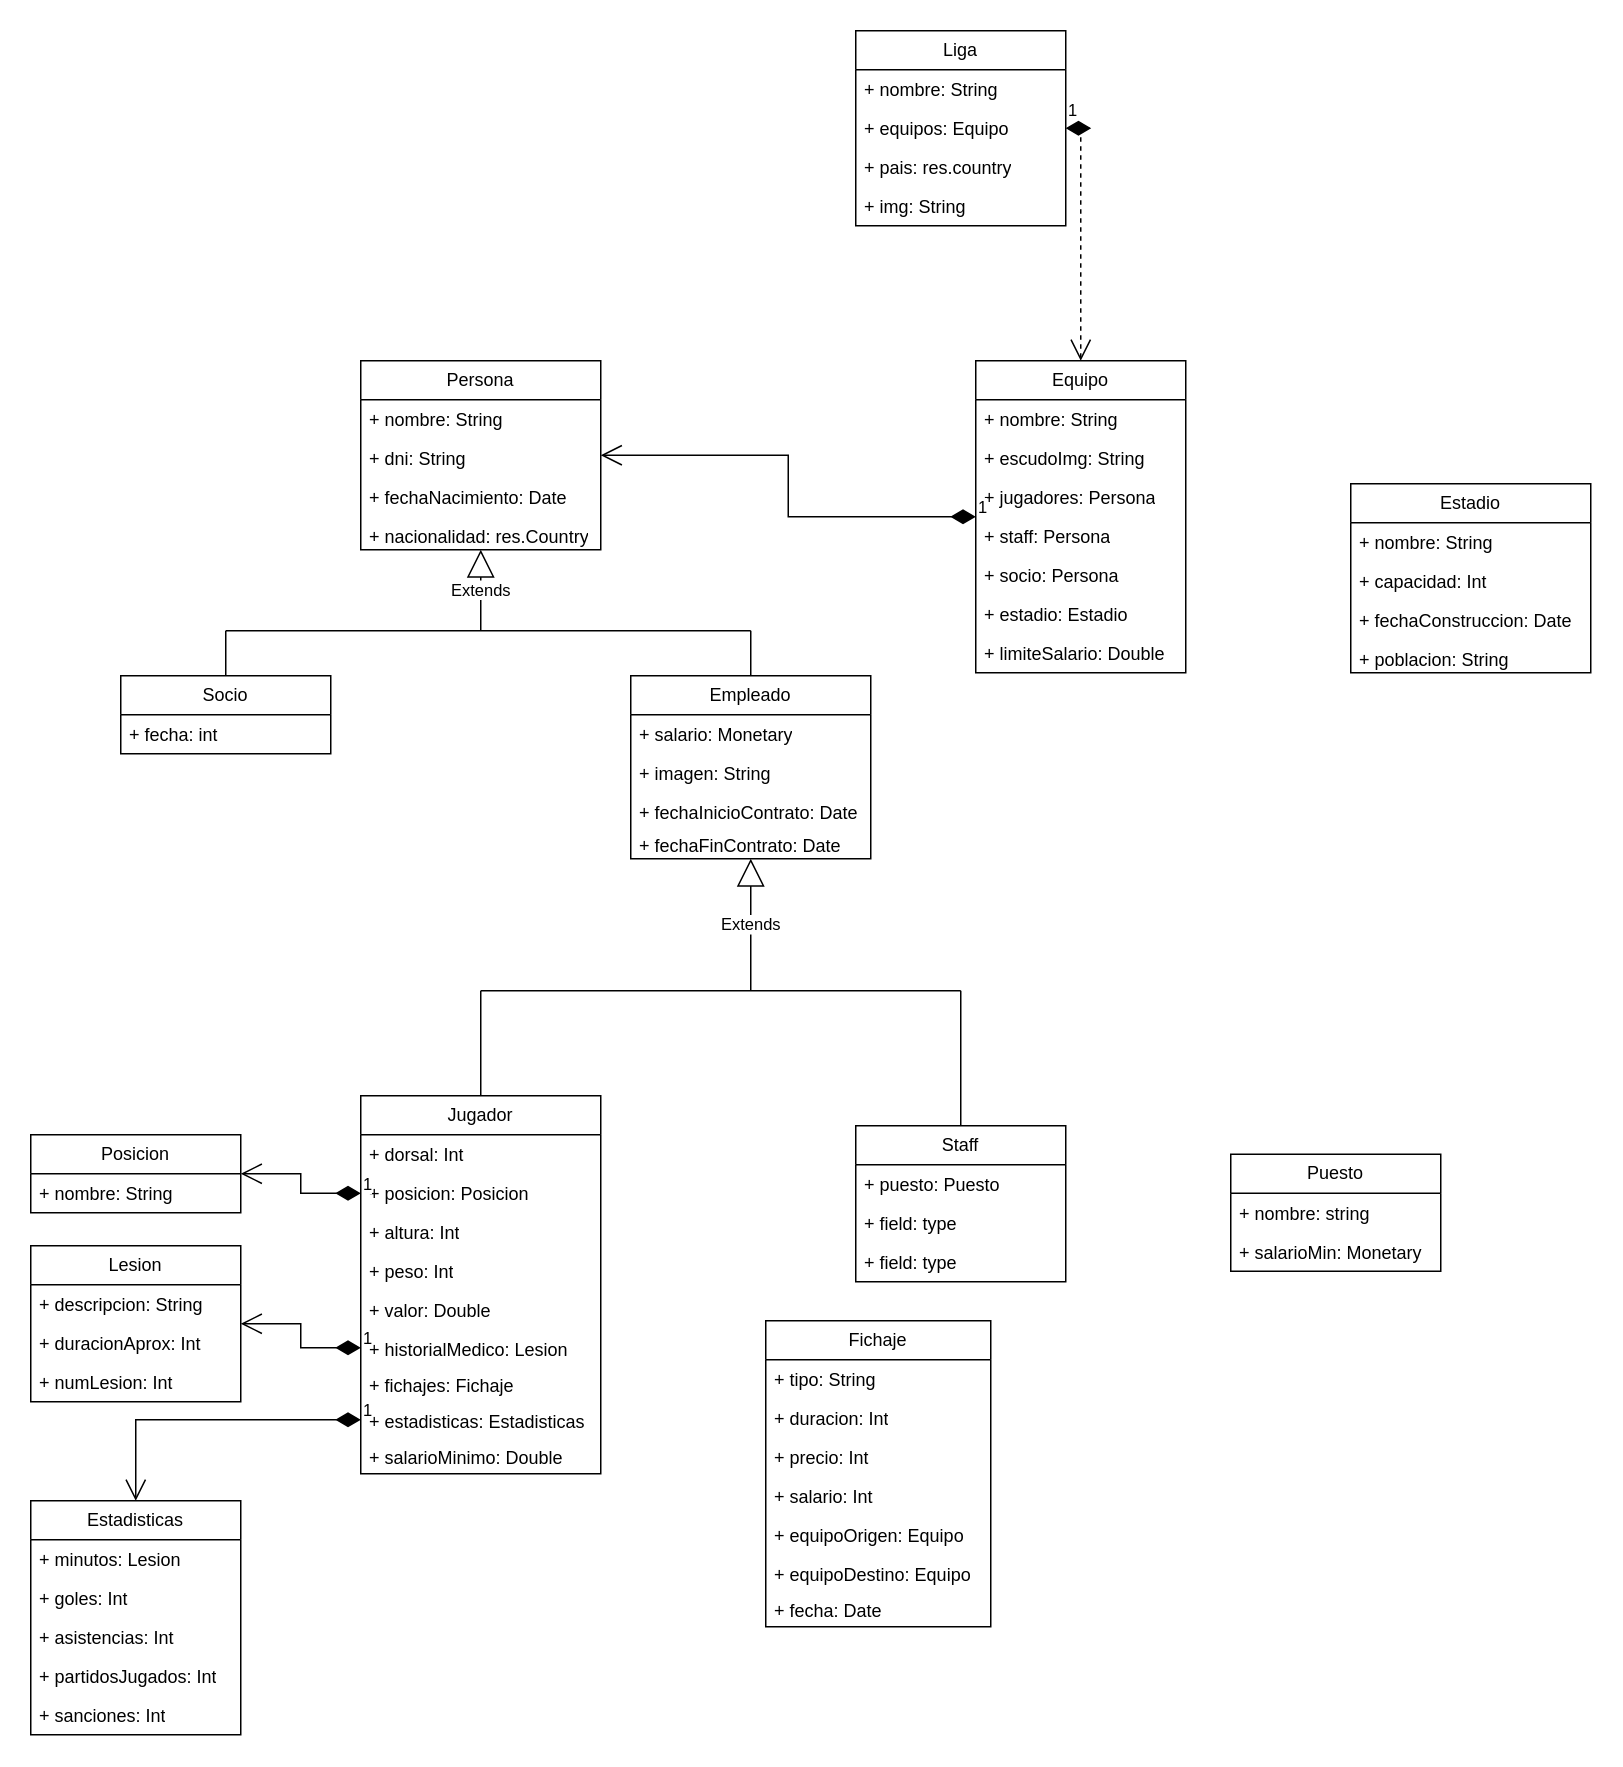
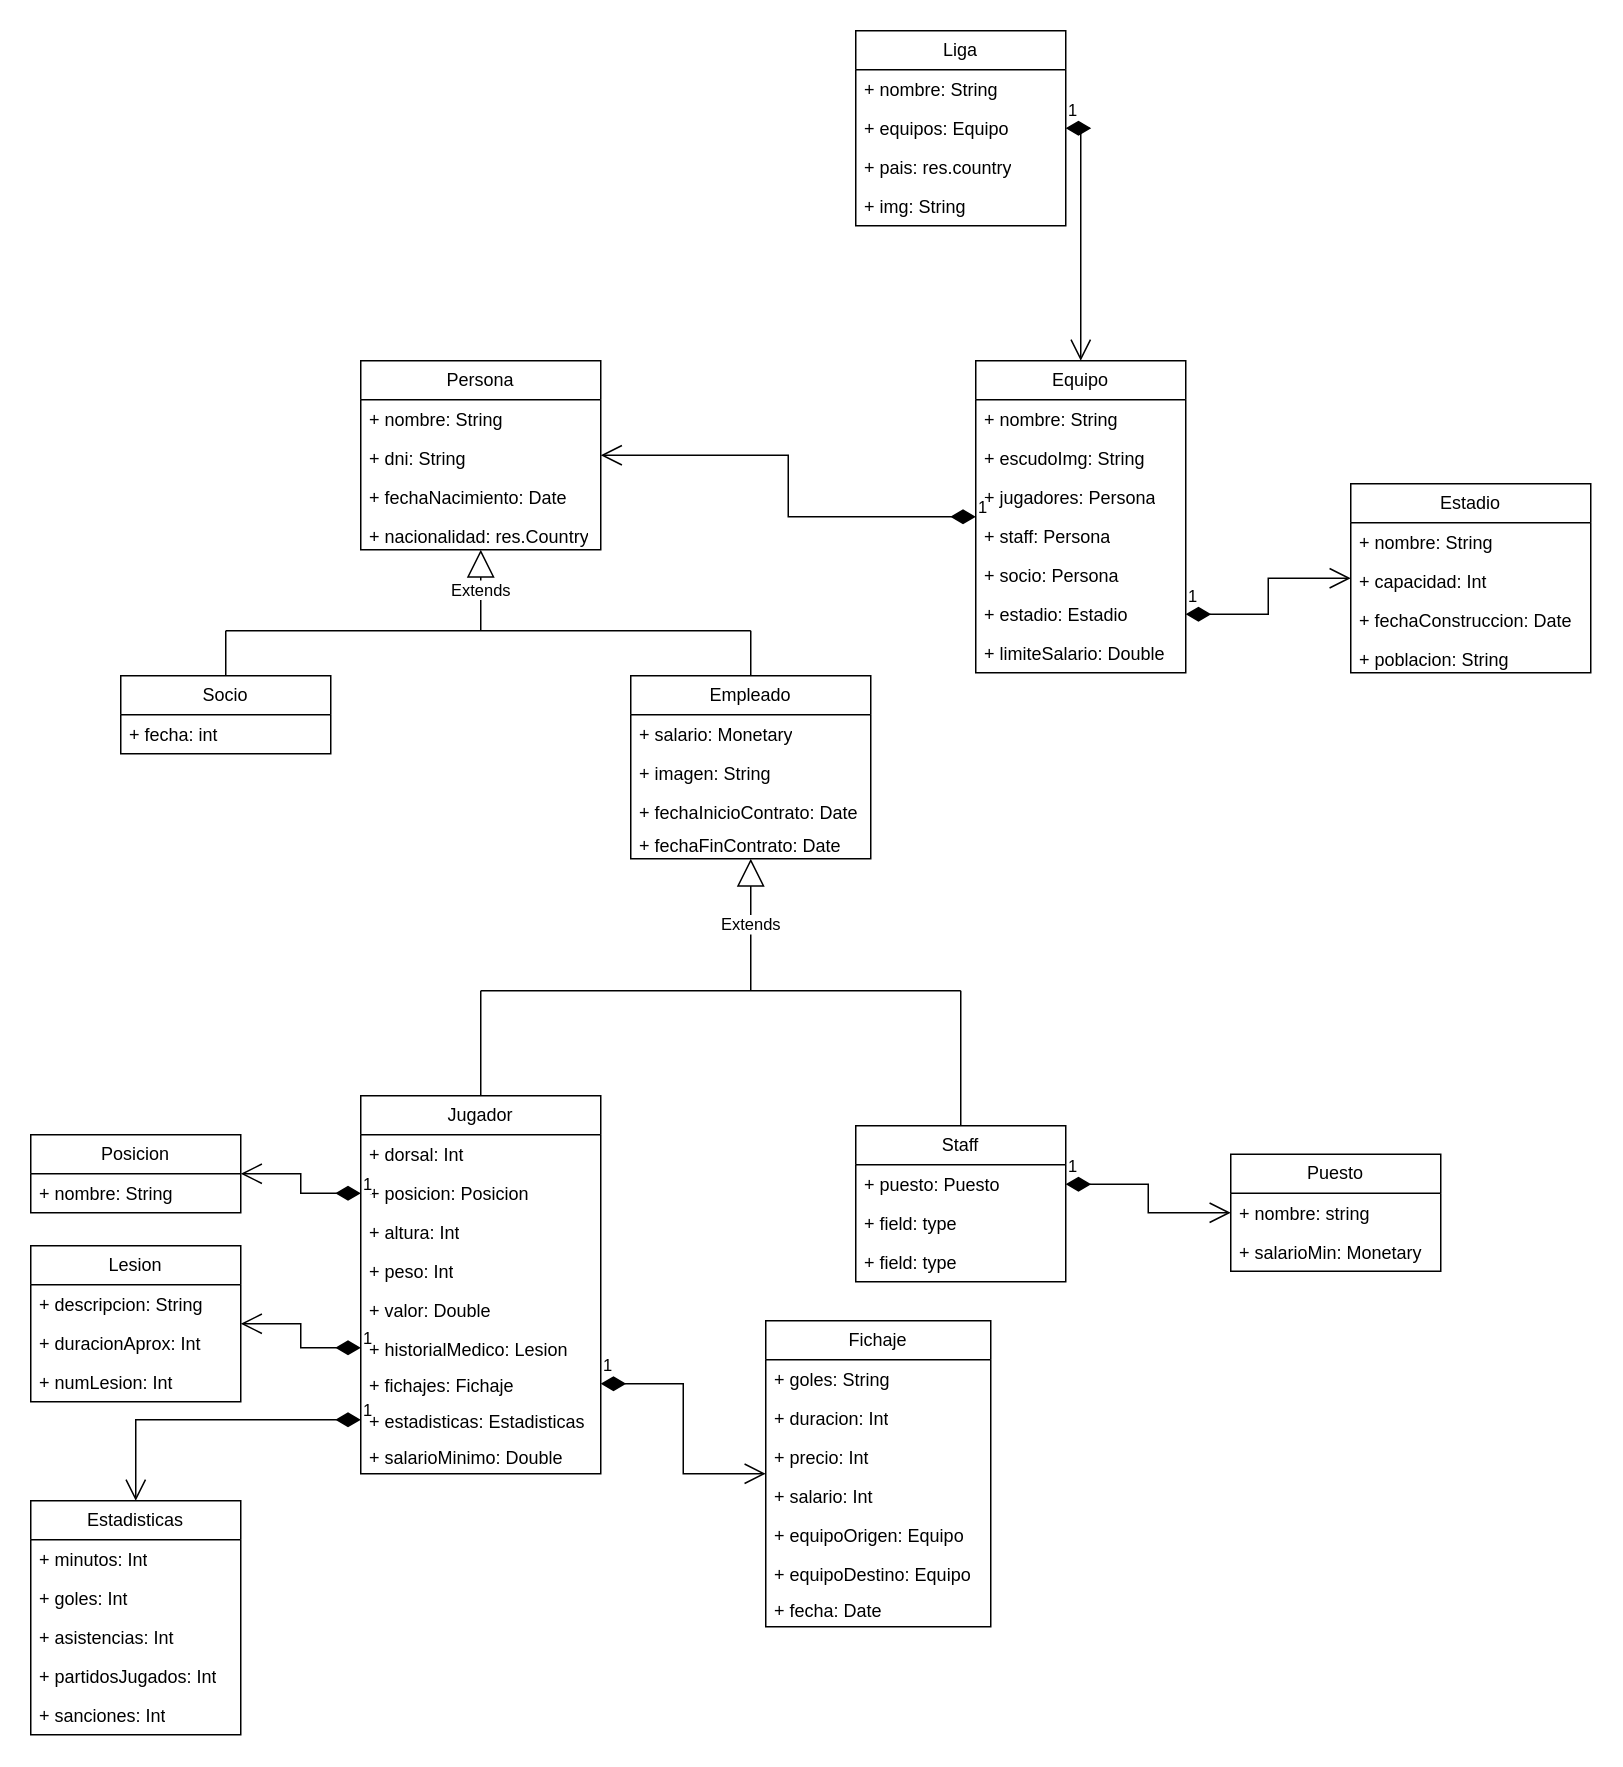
edge "+ equipos: Equipo" -- "Equipo": style dashed -> solid
edge "Estadio" -- "+ estadio: Estadio": added, label "1"
edge "+ puesto: Puesto" -- "Puesto": added, label "1"
node "+ tipo: String": label "+ tipo: String" -> "+ goles: String"
edge "+ fichajes: Fichaje" -- "Fichaje": added, label "1"
node "+ minutos: Lesion": label "+ minutos: Lesion" -> "+ minutos: Int"
